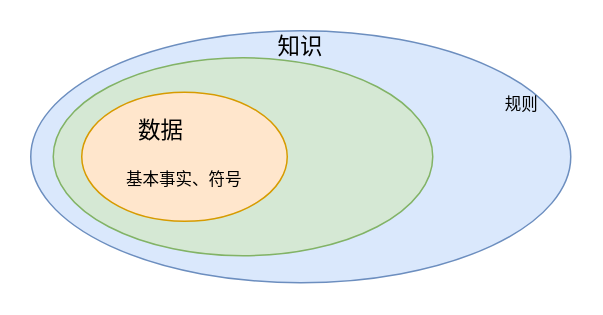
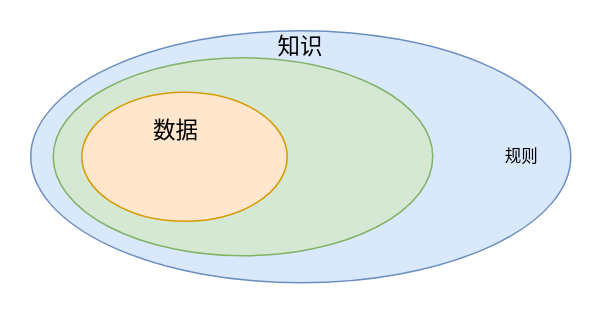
node "规则": moved (521, 104) -> (521, 157)
node "数据": moved (161, 130) -> (176, 130)
node "基本事实、符号": removed
